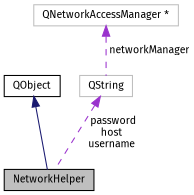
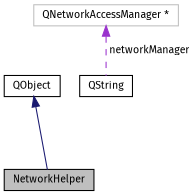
node "QString": color grey75 -> black
edge "NetworkHelper" -> "QString": removed, label "password host username"
